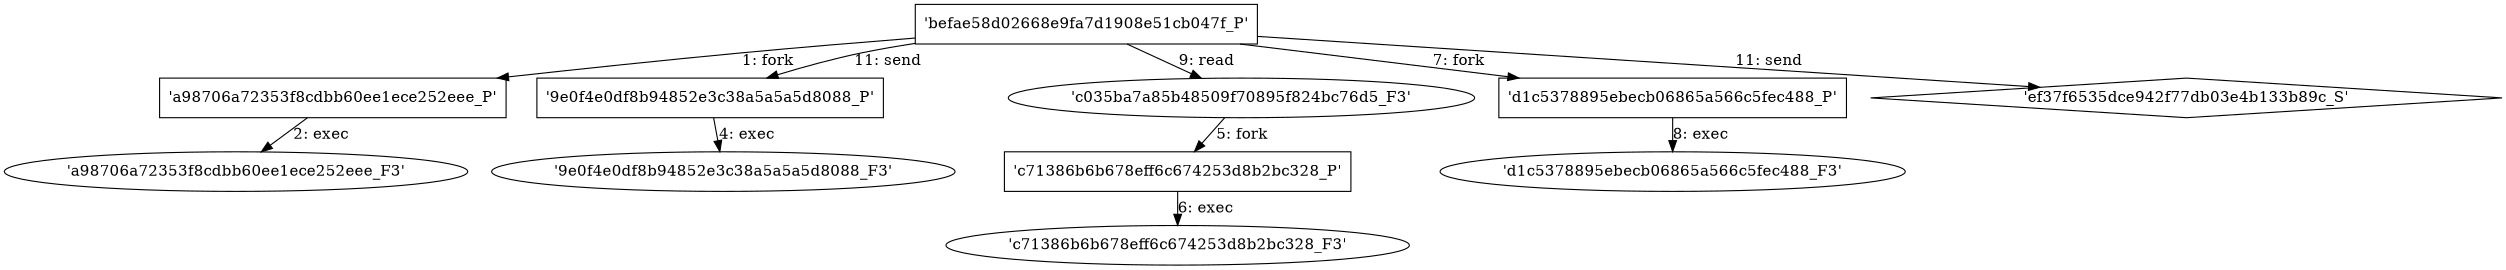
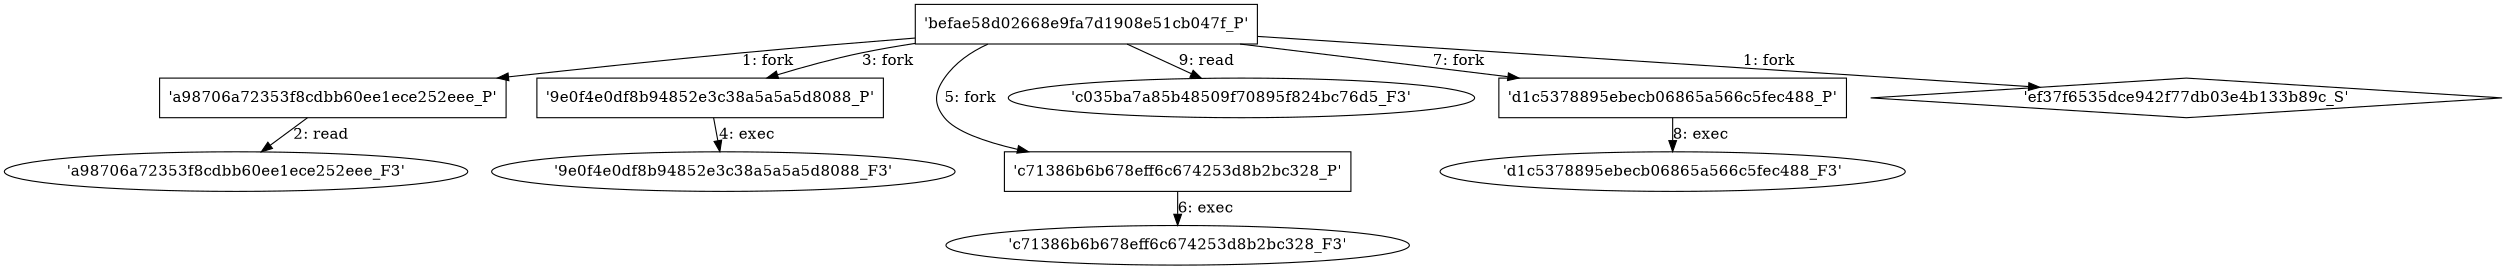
edge "'befae58d02668e9fa7d1908e51cb047f_P'" -> "'9e0f4e0df8b94852e3c38a5a5a5d8088_P'": label "11: send" -> "3: fork"
edge "'befae58d02668e9fa7d1908e51cb047f_P'" -> "'ef37f6535dce942f77db03e4b133b89c_S'": label "11: send" -> "1: fork"
edge "'c035ba7a85b48509f70895f824bc76d5_F3'" -> "'c71386b6b678eff6c674253d8b2bc328_P'": now "'befae58d02668e9fa7d1908e51cb047f_P'" -> "'c71386b6b678eff6c674253d8b2bc328_P'"
edge "'a98706a72353f8cdbb60ee1ece252eee_P'" -> "'a98706a72353f8cdbb60ee1ece252eee_F3'": label "2: exec" -> "2: read"
